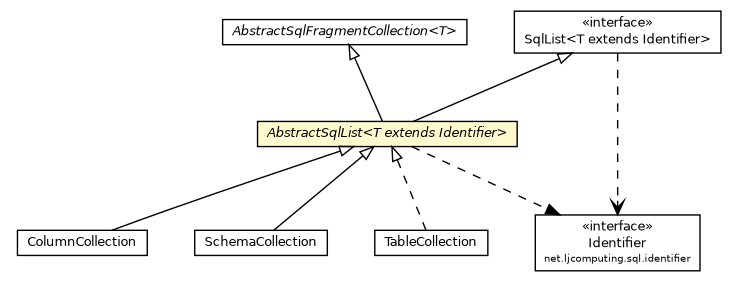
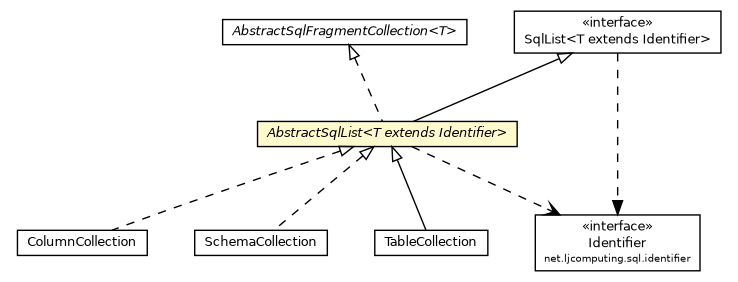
edge "AbstractSqlList<T extends Identifier>" -> "AbstractSqlFragmentCollection<T>": style solid -> dashed
edge "SqlList<T extends Identifier>" -> "Identifier": arrowhead open -> normal
edge "AbstractSqlList<T extends Identifier>" -> "Identifier": arrowhead normal -> open
edge "ColumnCollection" -> "AbstractSqlList<T extends Identifier>": style solid -> dashed
edge "SchemaCollection" -> "AbstractSqlList<T extends Identifier>": style solid -> dashed
edge "TableCollection" -> "AbstractSqlList<T extends Identifier>": style dashed -> solid
